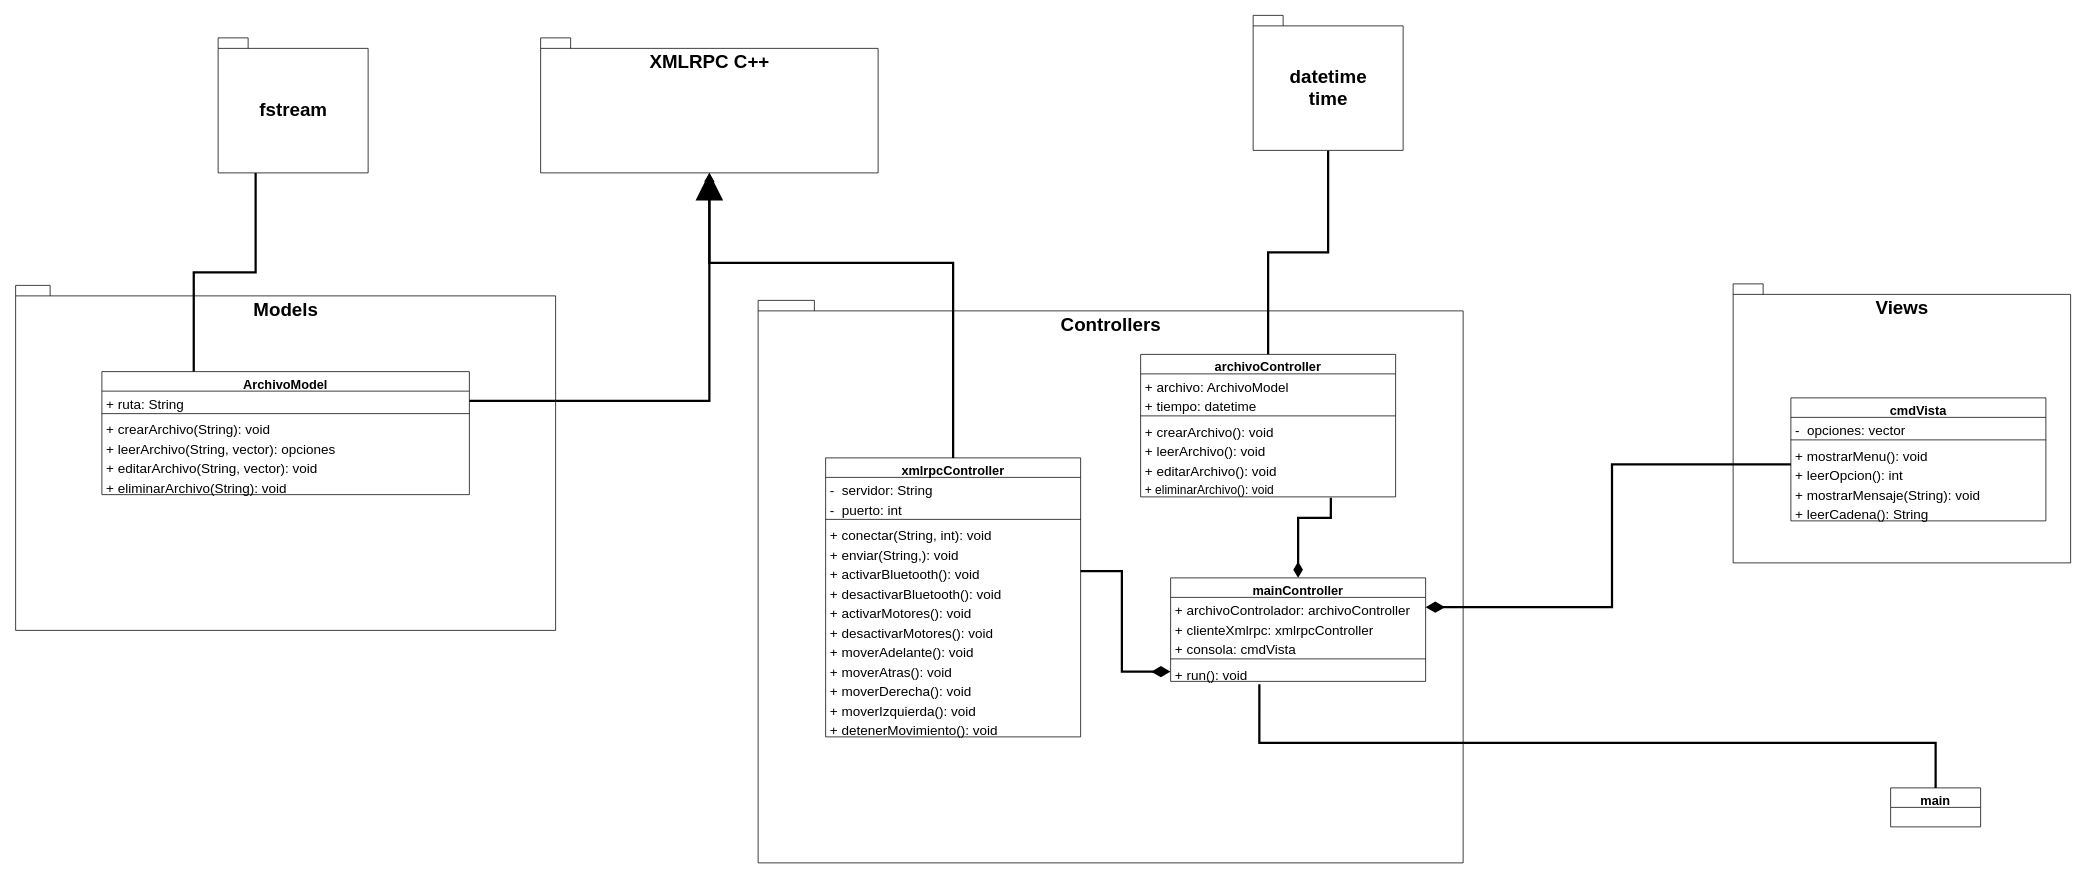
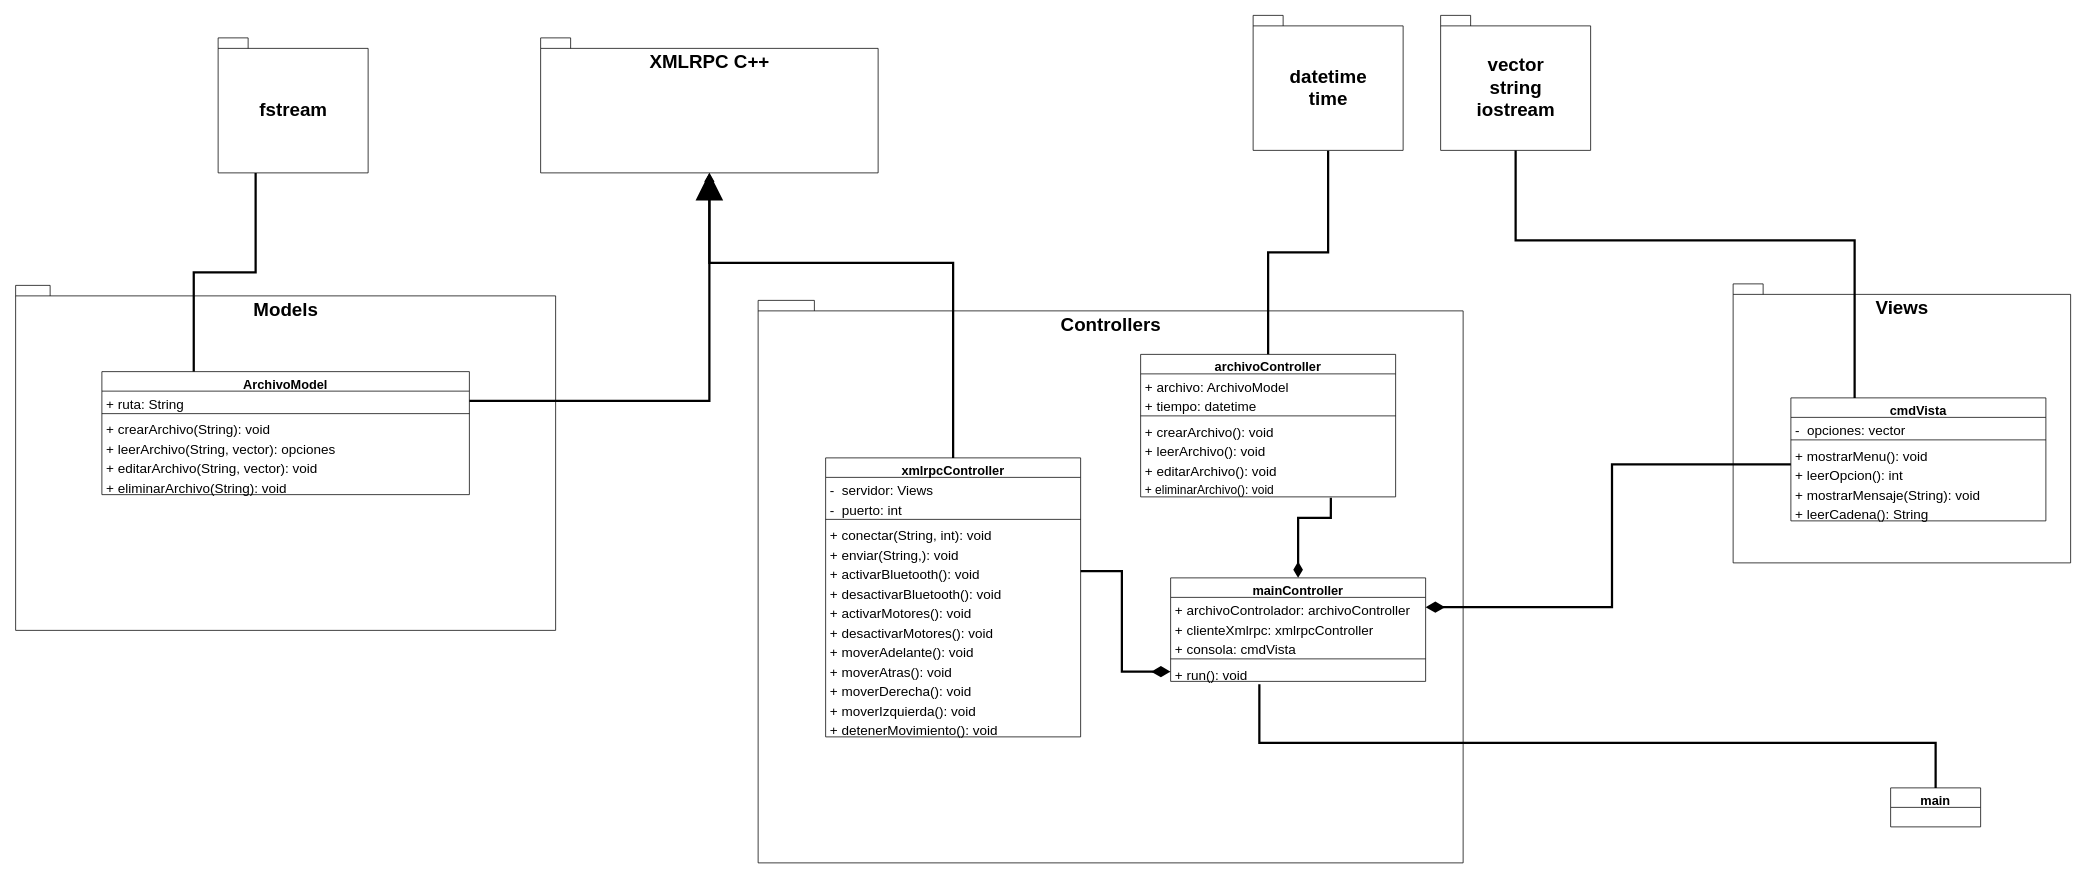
node "vector string iostream": added
edge "vector string iostream" -- "cmdVista": added
node "- servidor: String": label "- servidor: String" -> "- servidor: Views"
